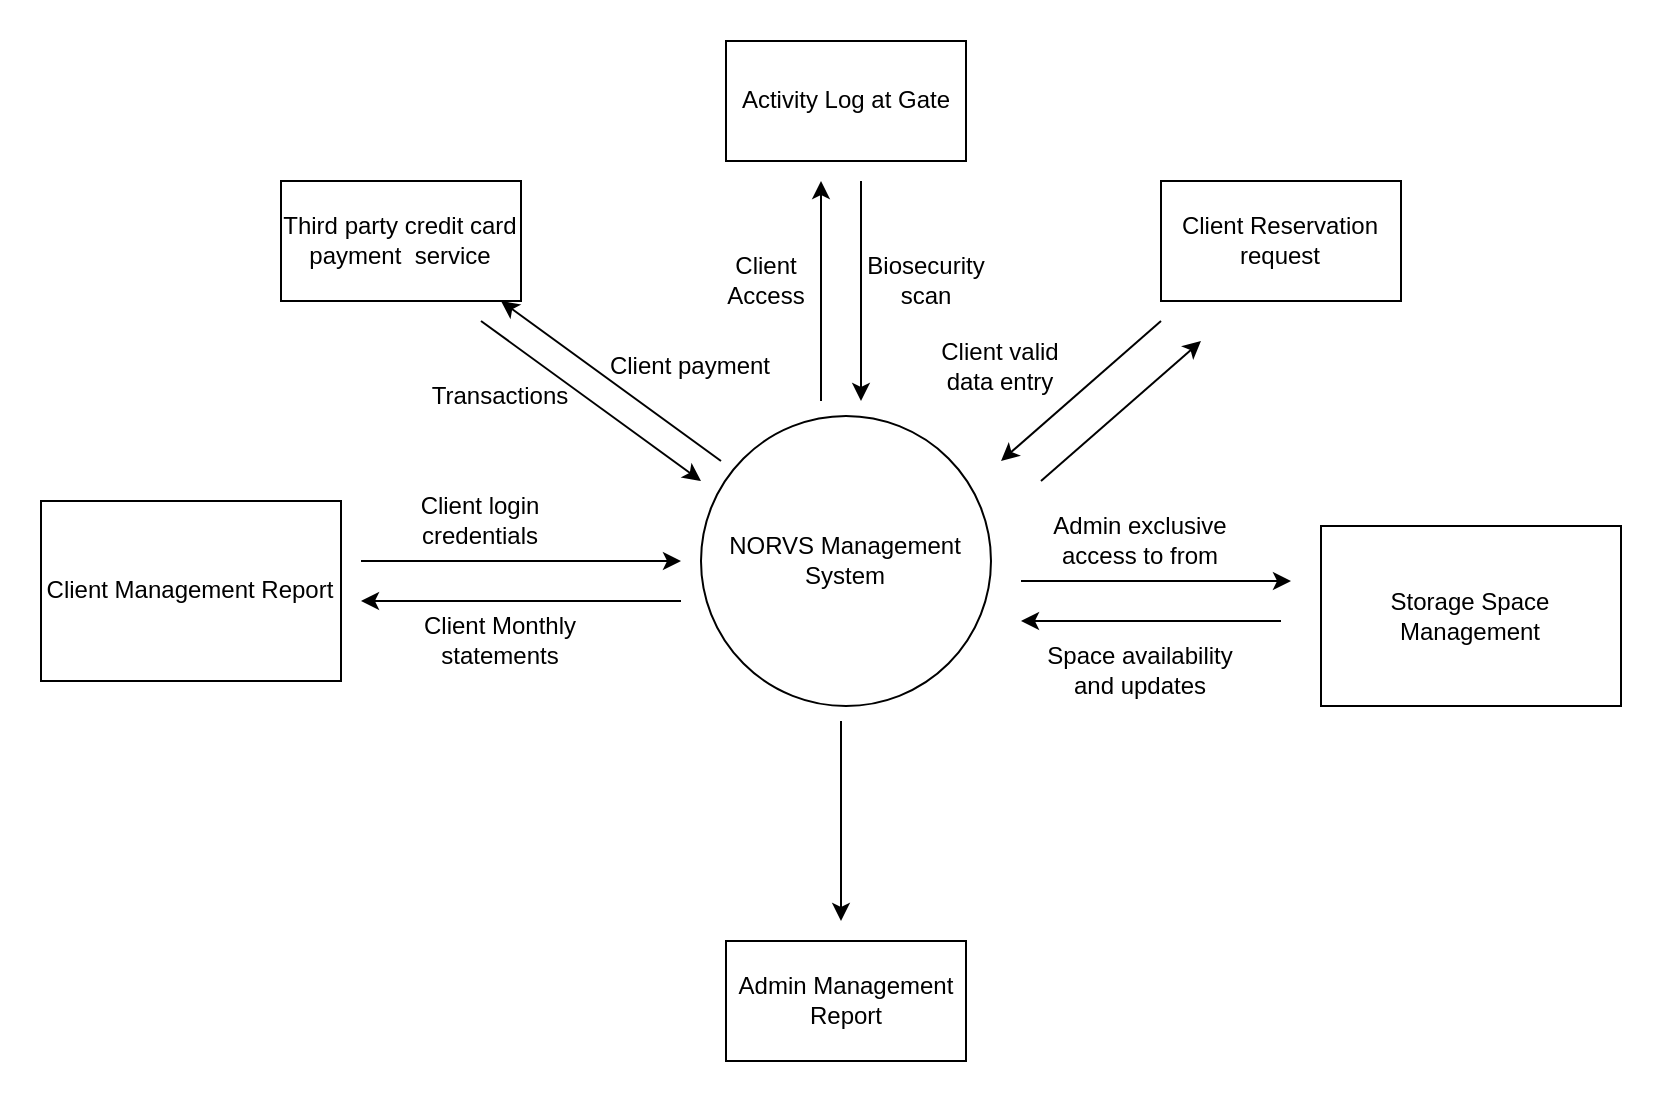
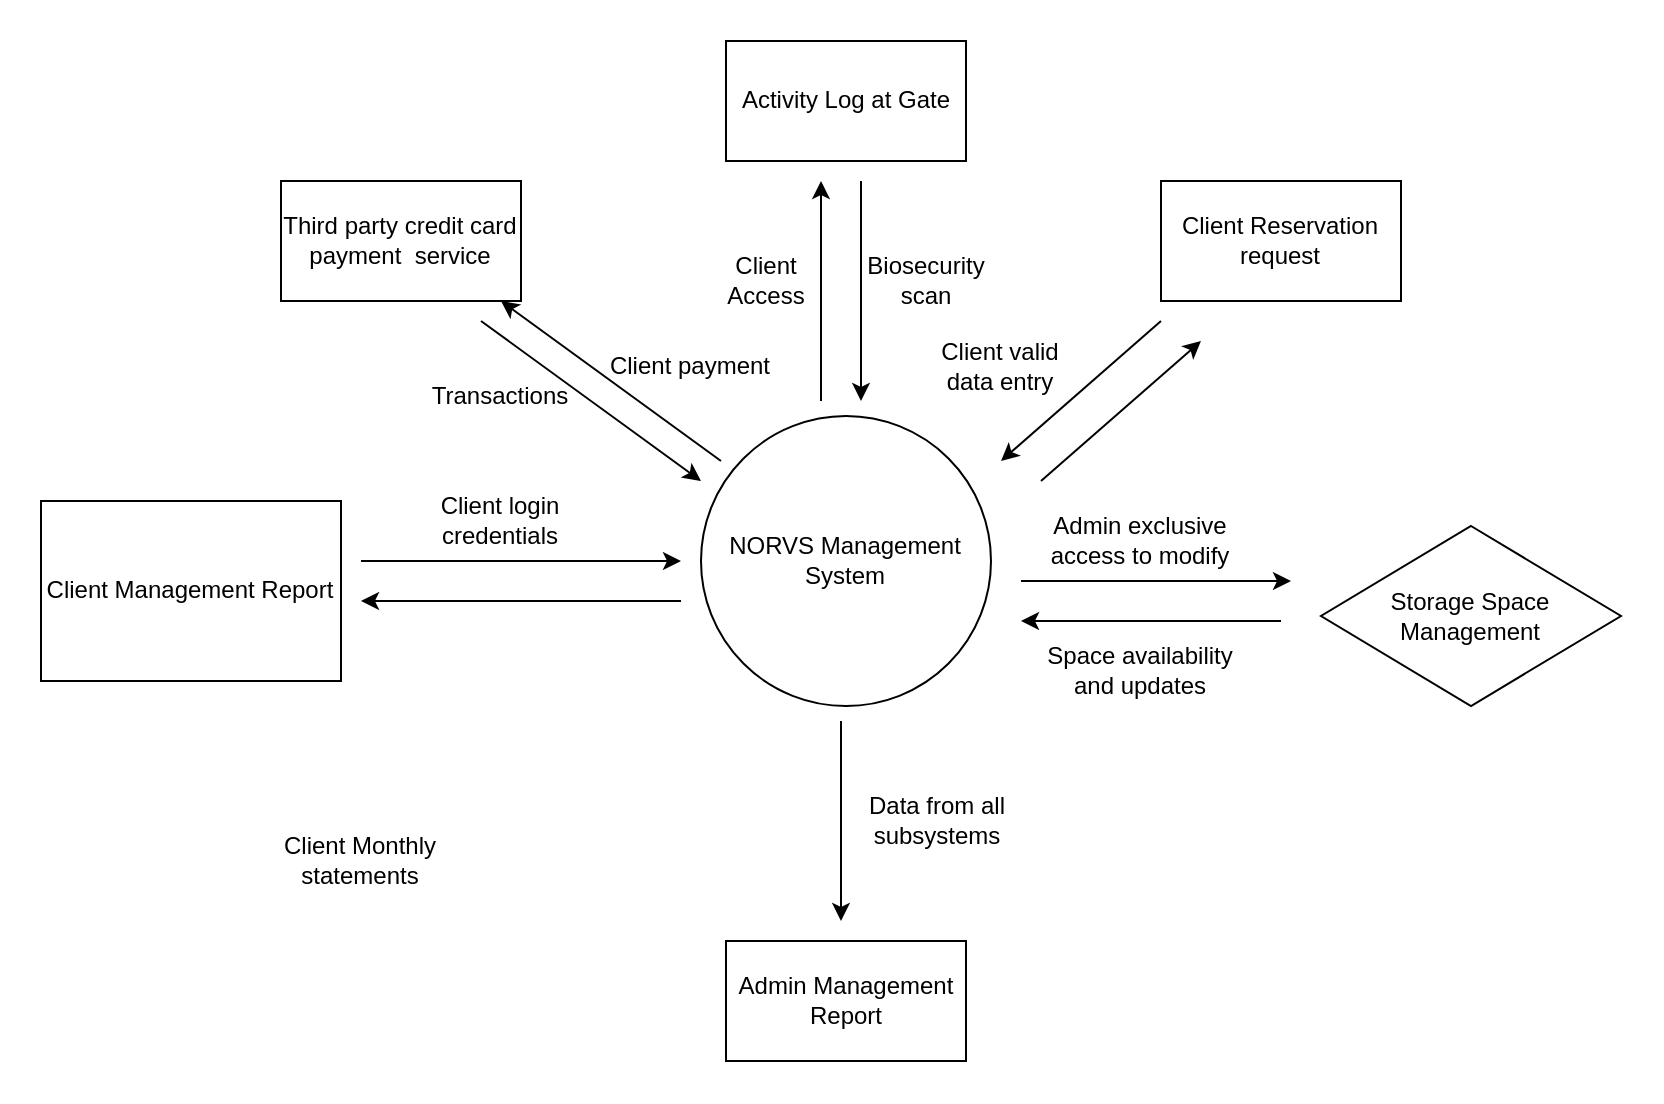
node "Client login credentials": moved (481, 521) -> (501, 521)
node "Admin exclusive access to from": label "Admin exclusive access to from" -> "Admin exclusive access to modify"
node "Storage Space Management": shape rectangle -> diamond
node "Client Monthly statements": moved (501, 641) -> (361, 861)
node "Data from all subsystems": added
